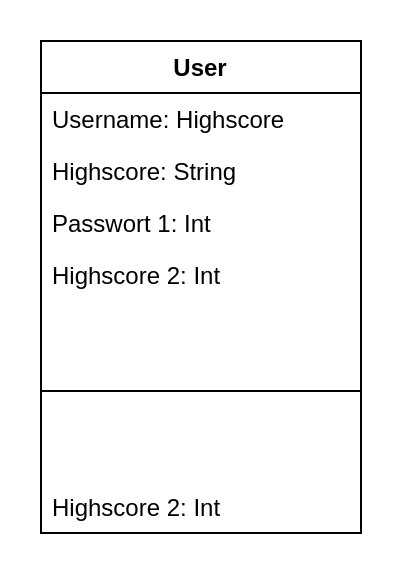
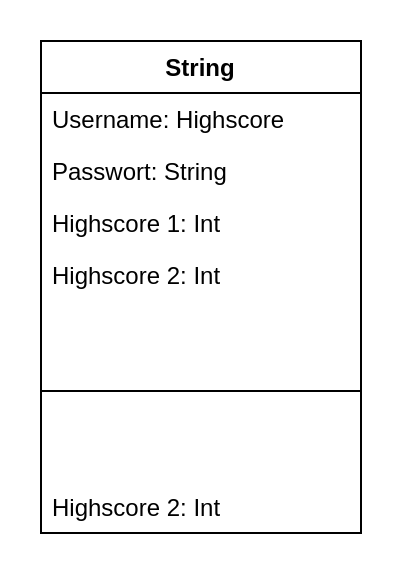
node "User": label "User" -> "String"
node "Highscore: String": label "Highscore: String" -> "Passwort: String"
node "Passwort 1: Int": label "Passwort 1: Int" -> "Highscore 1: Int"
